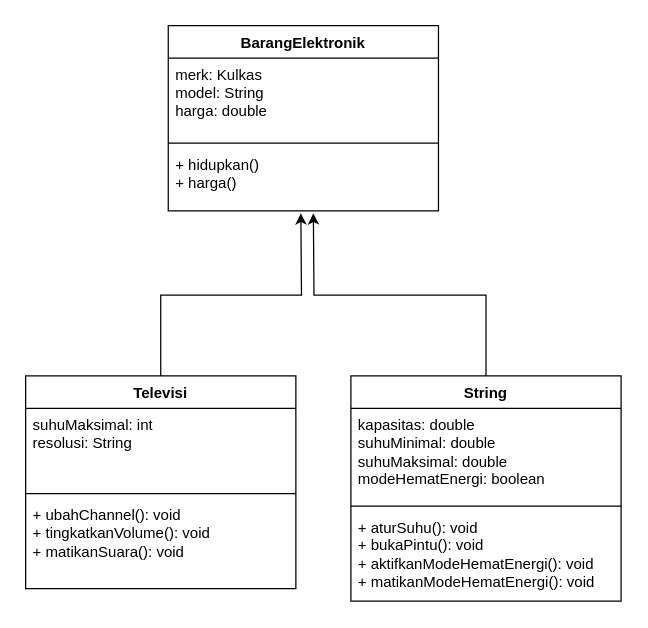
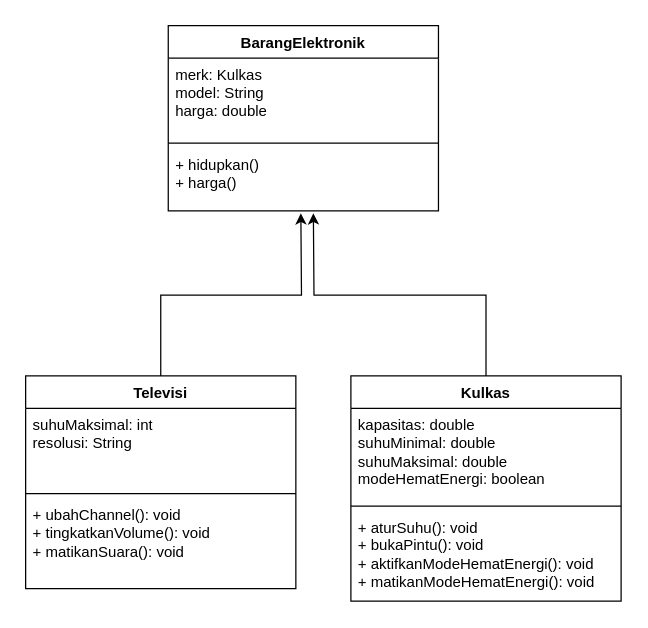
node "String": label "String" -> "Kulkas"
